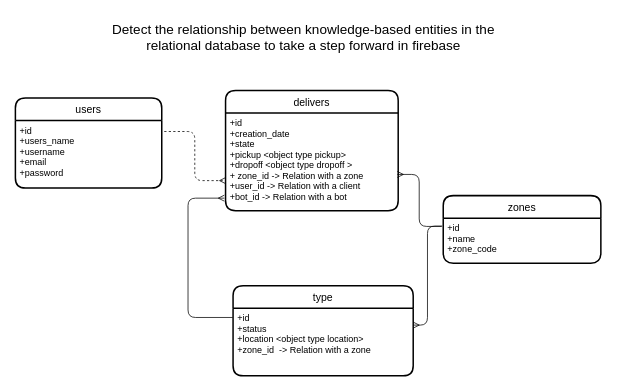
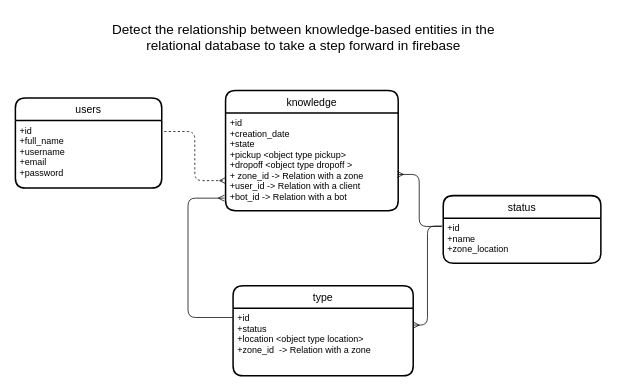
node "delivers": label "delivers" -> "knowledge"
node "+id +users_name +username +email +password": label "+id +users_name +username +email +password" -> "+id +full_name +username +email +password"
node "zones": label "zones" -> "status"
node "+id +name +zone_code": label "+id +name +zone_code" -> "+id +name +zone_location"
